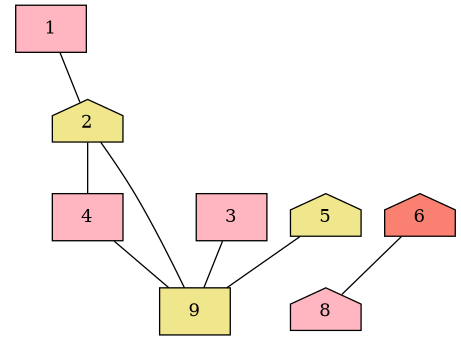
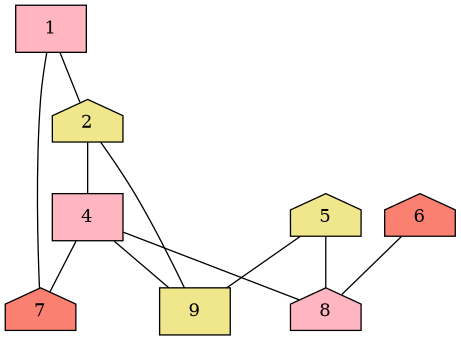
node "3": removed
edge "5" -- "8": added
edge "4" -- "8": added
node "7": added
